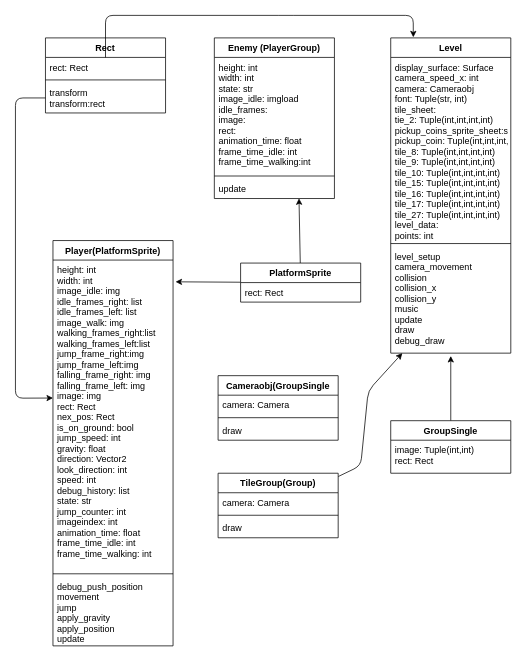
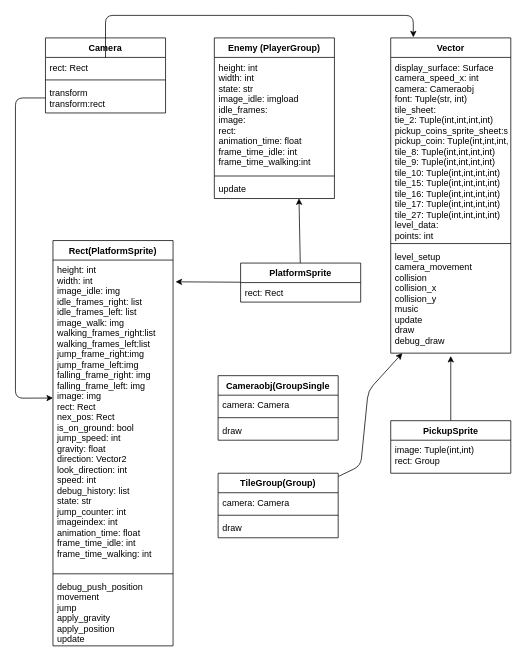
node "Rect": label "Rect" -> "Camera"
node "Level": label "Level" -> "Vector"
node "Player(PlatformSprite)": label "Player(PlatformSprite)" -> "Rect(PlatformSprite)"
node "GroupSingle": label "GroupSingle" -> "PickupSprite"
node "image: Tuple(int,int) rect: Rect": label "image: Tuple(int,int) rect: Rect" -> "image: Tuple(int,int) rect: Group"
